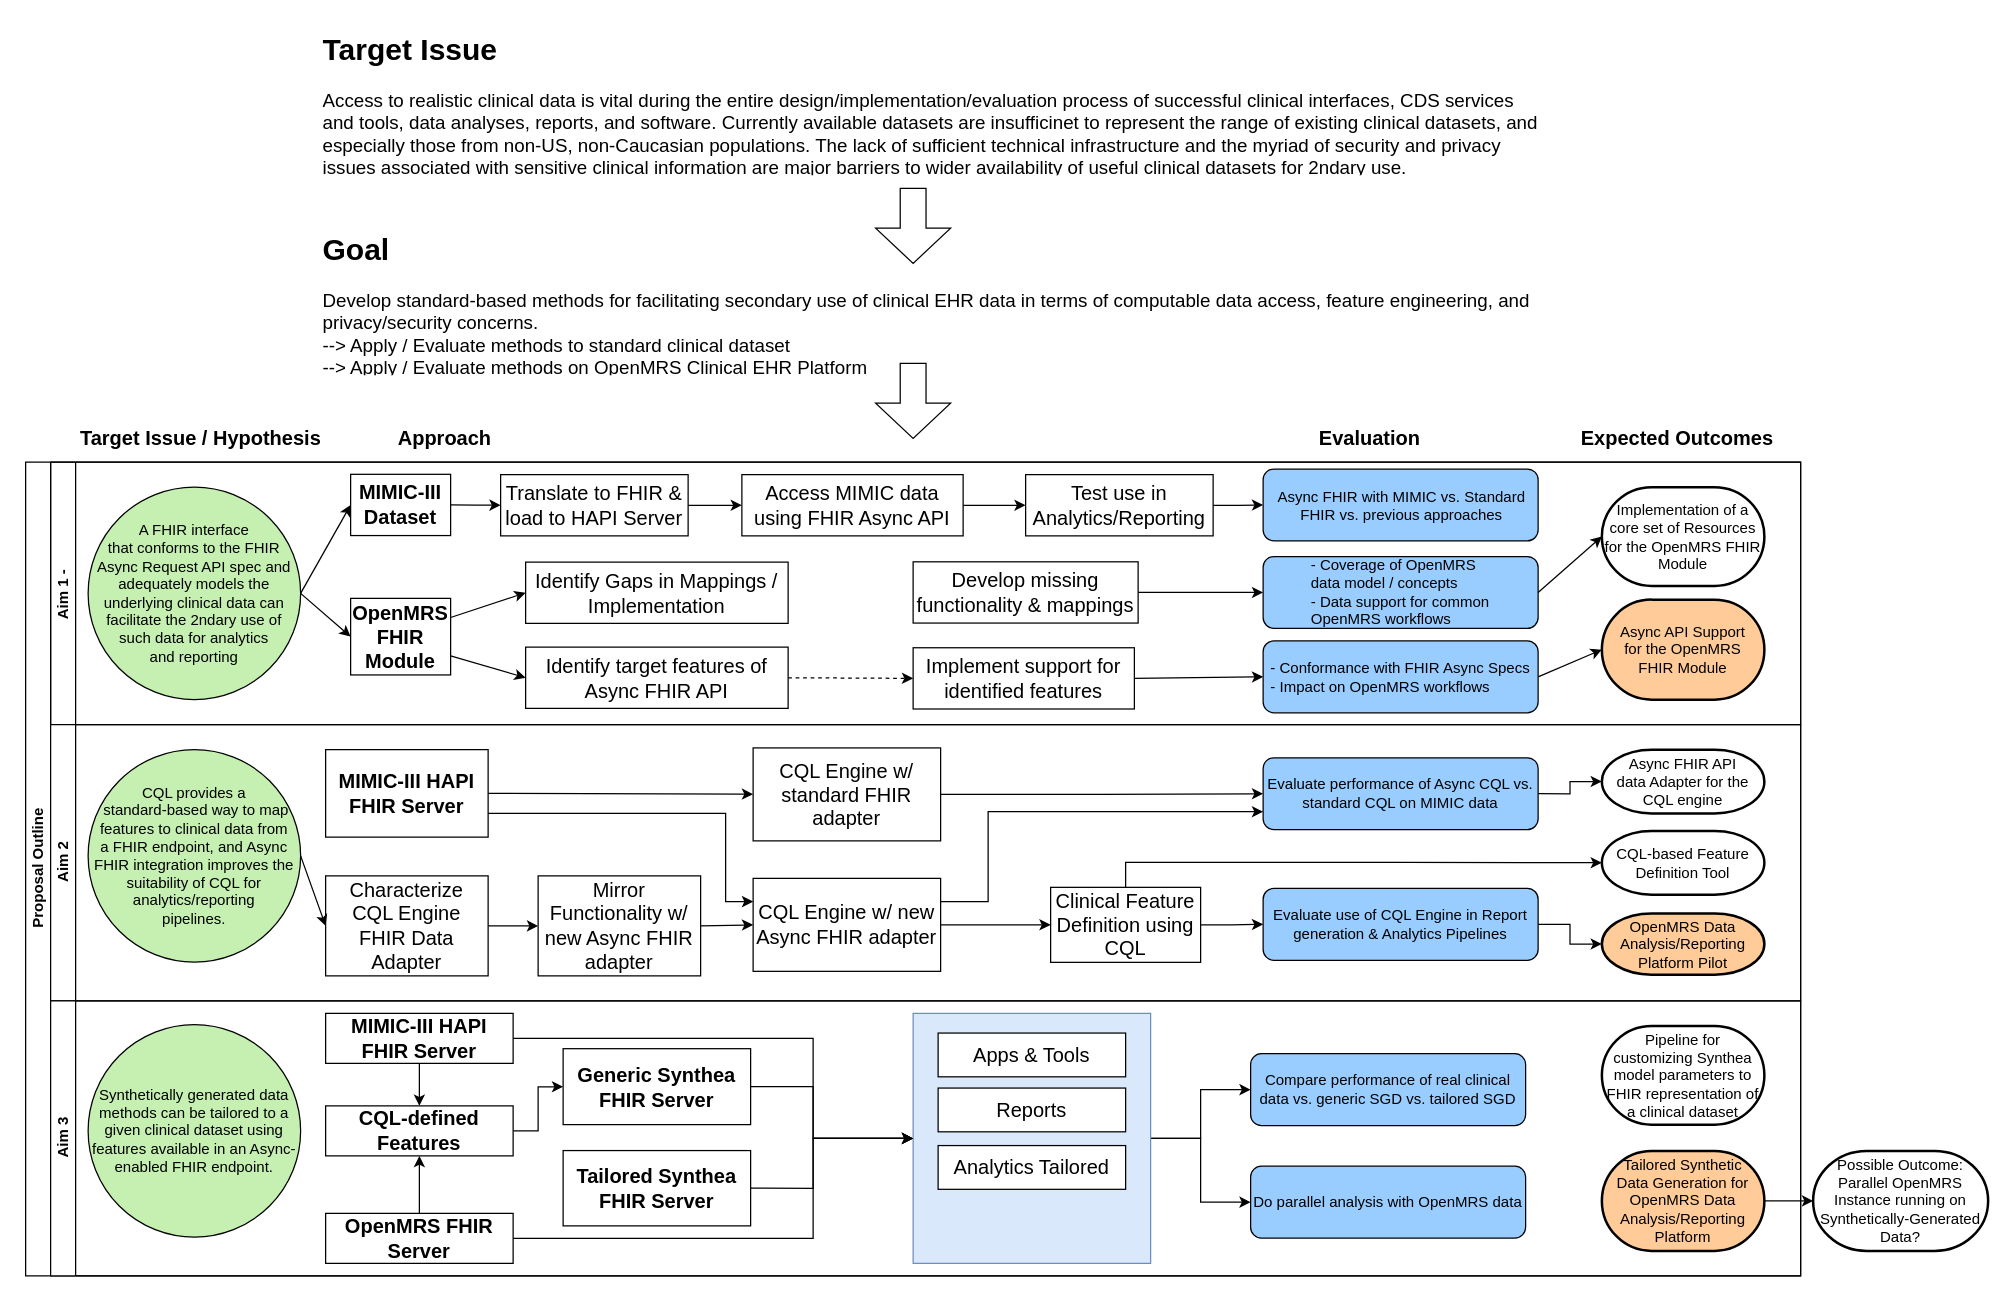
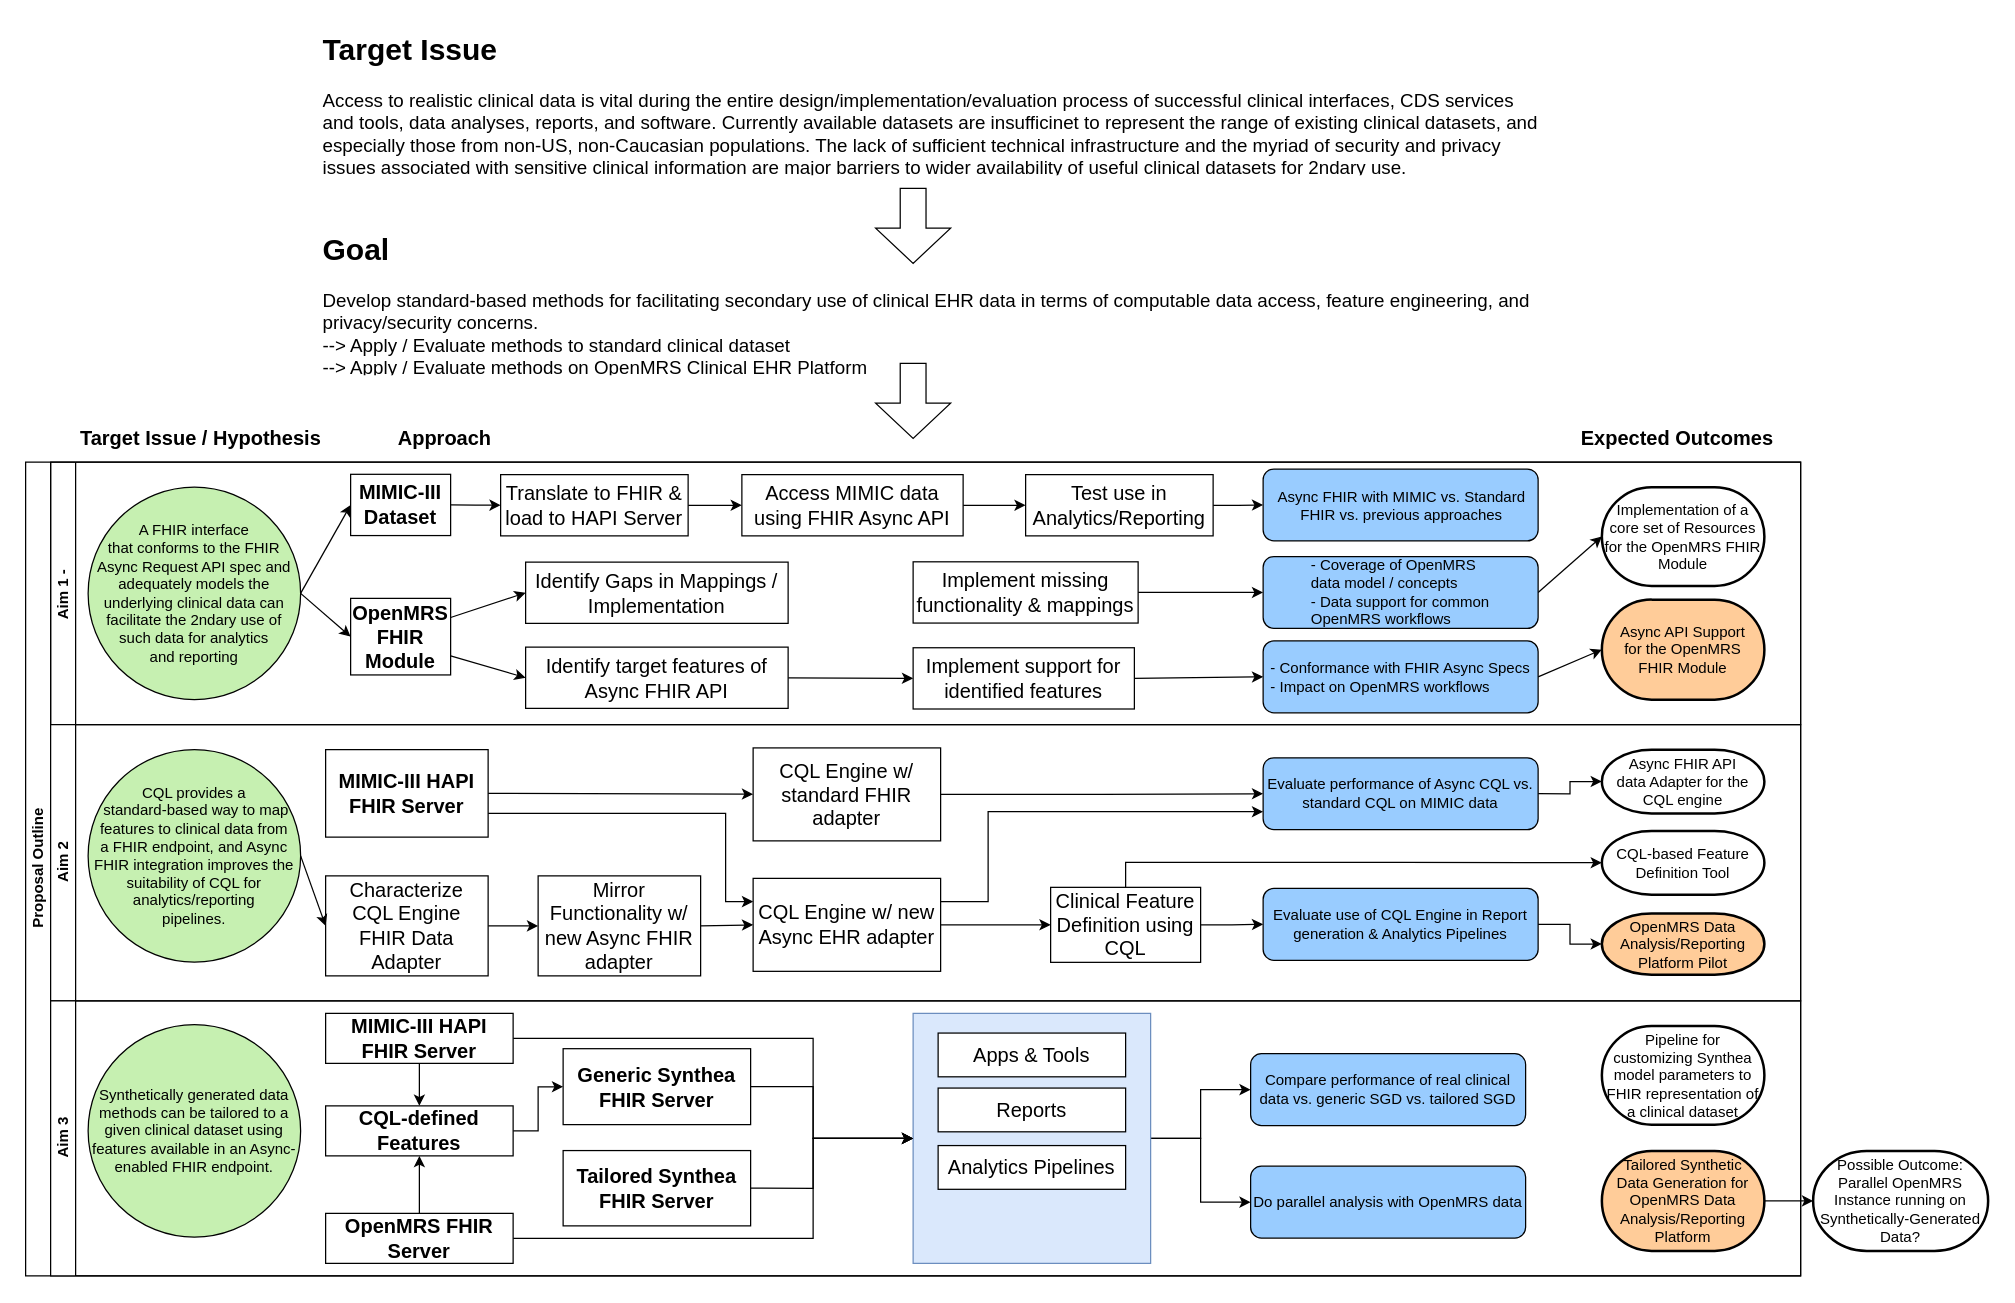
node "Evaluation": removed
node "Develop missing functionality & mappings": label "Develop missing functionality & mappings" -> "Implement missing functionality & mappings"
edge "Identify target features of Async FHIR API" -> "Implement support for identified features": style dashed -> solid
node "CQL Engine w/ new Async FHIR adapter": label "CQL Engine w/ new Async FHIR adapter" -> "CQL Engine w/ new Async EHR adapter"
node "Analytics Tailored": label "Analytics Tailored" -> "Analytics Pipelines"
